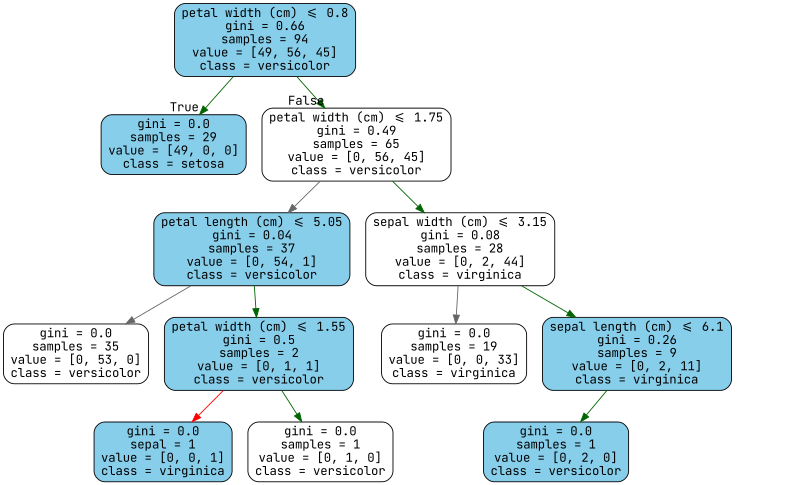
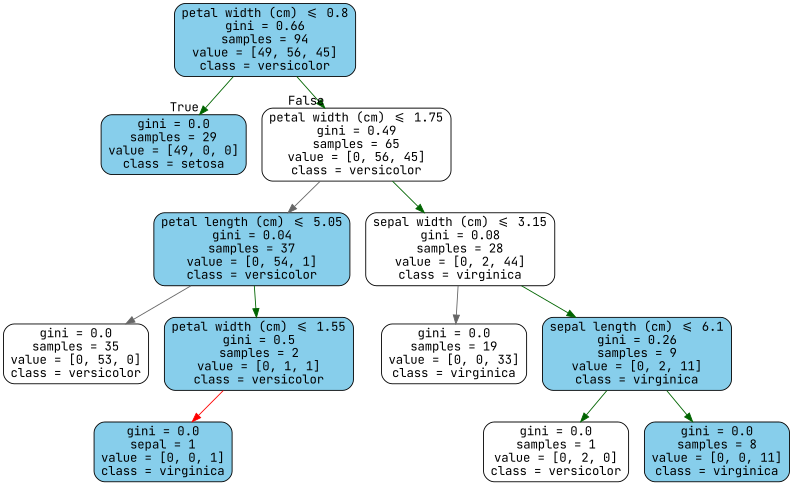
node "gini = 0.0 samples = 1 value = [0, 1, 0] class = versicolor": removed
node "gini = 0.0 samples = 1 value = [0, 2, 0] class = versicolor": fillcolor skyblue -> white
node "gini = 0.0 samples = 8 value = [0, 0, 11] class = virginica": added
